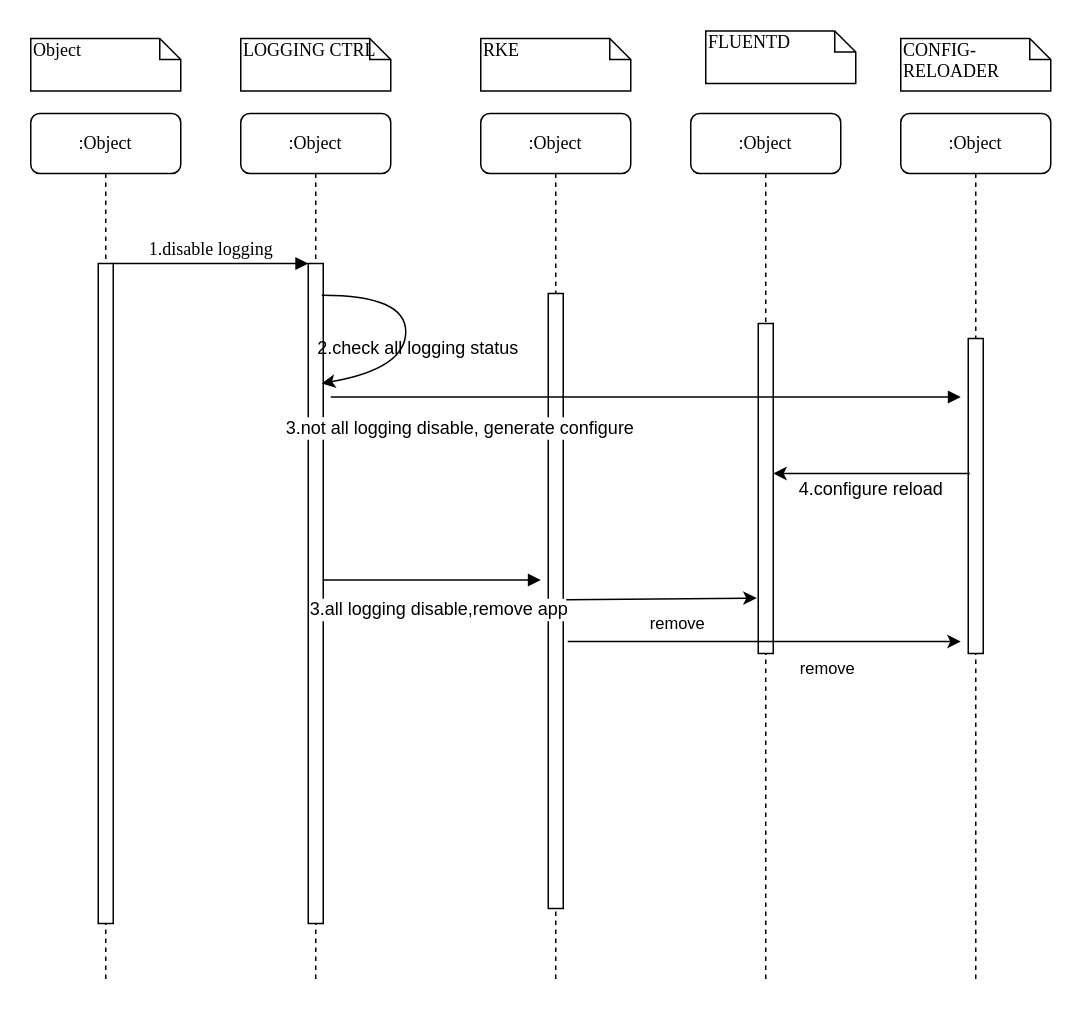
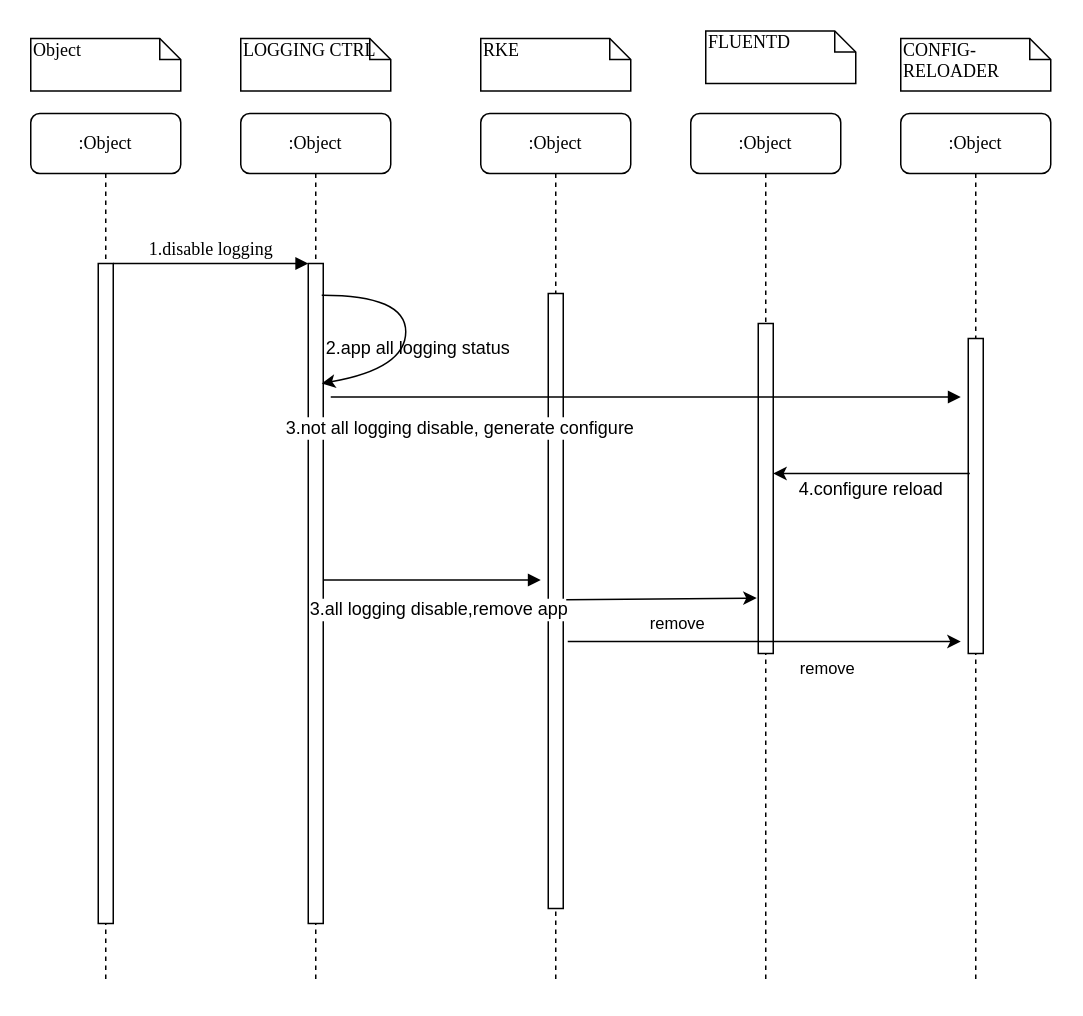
node "2.check all logging status": label "2.check all logging status" -> "2.app all logging status"
